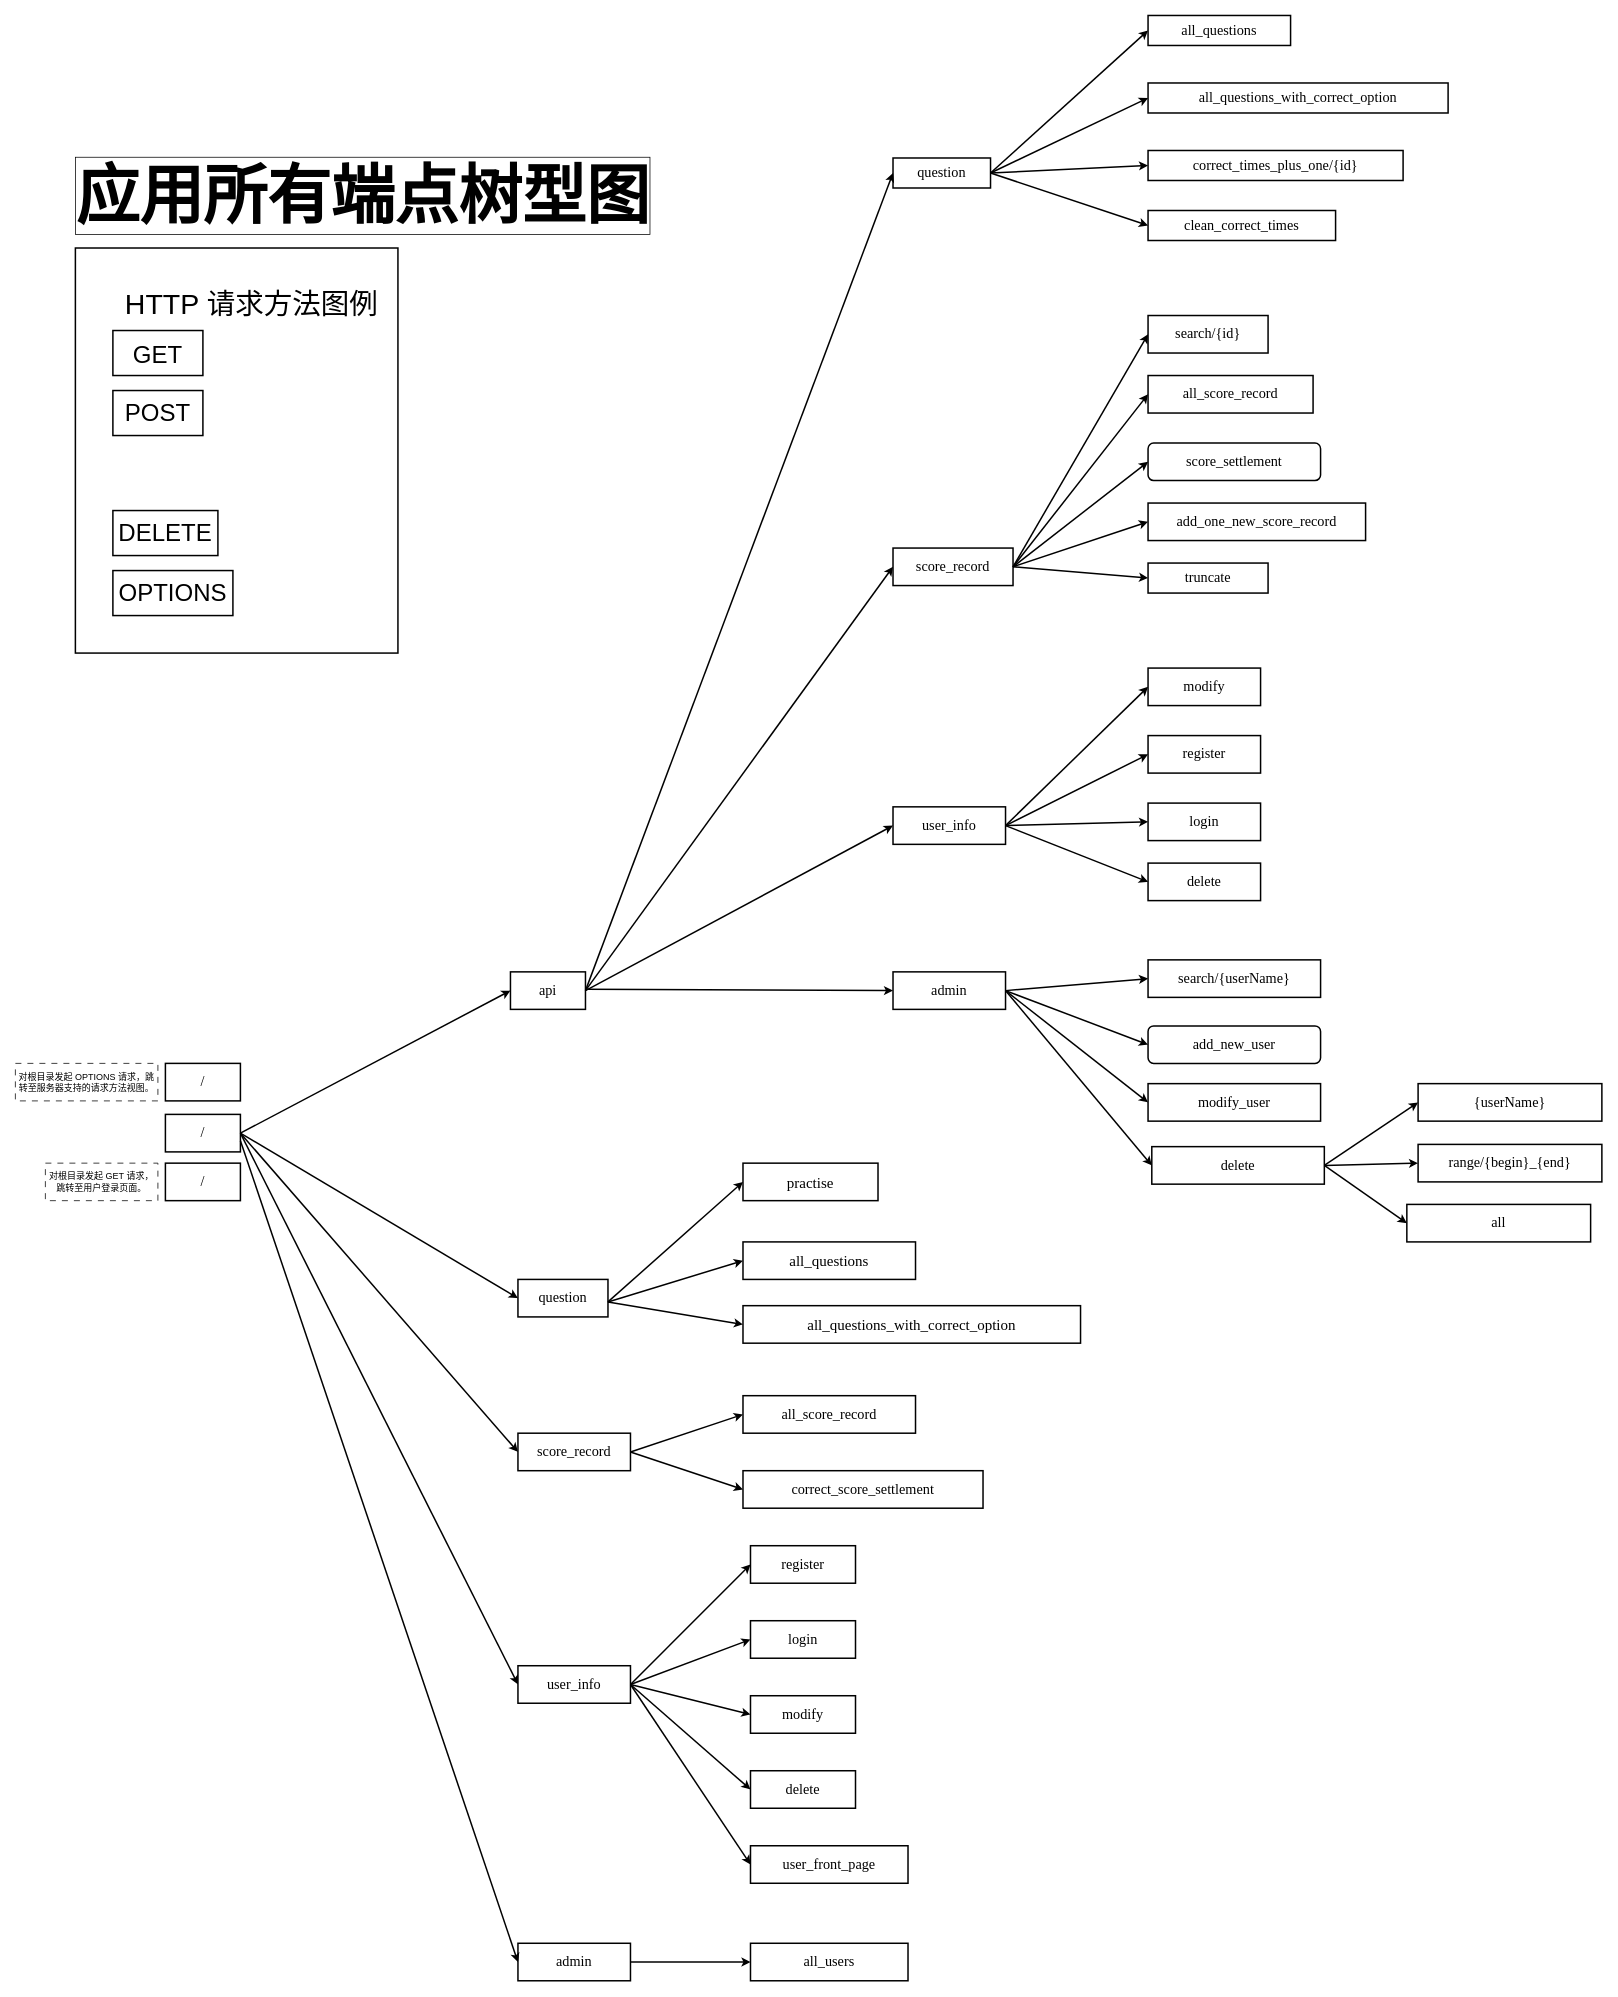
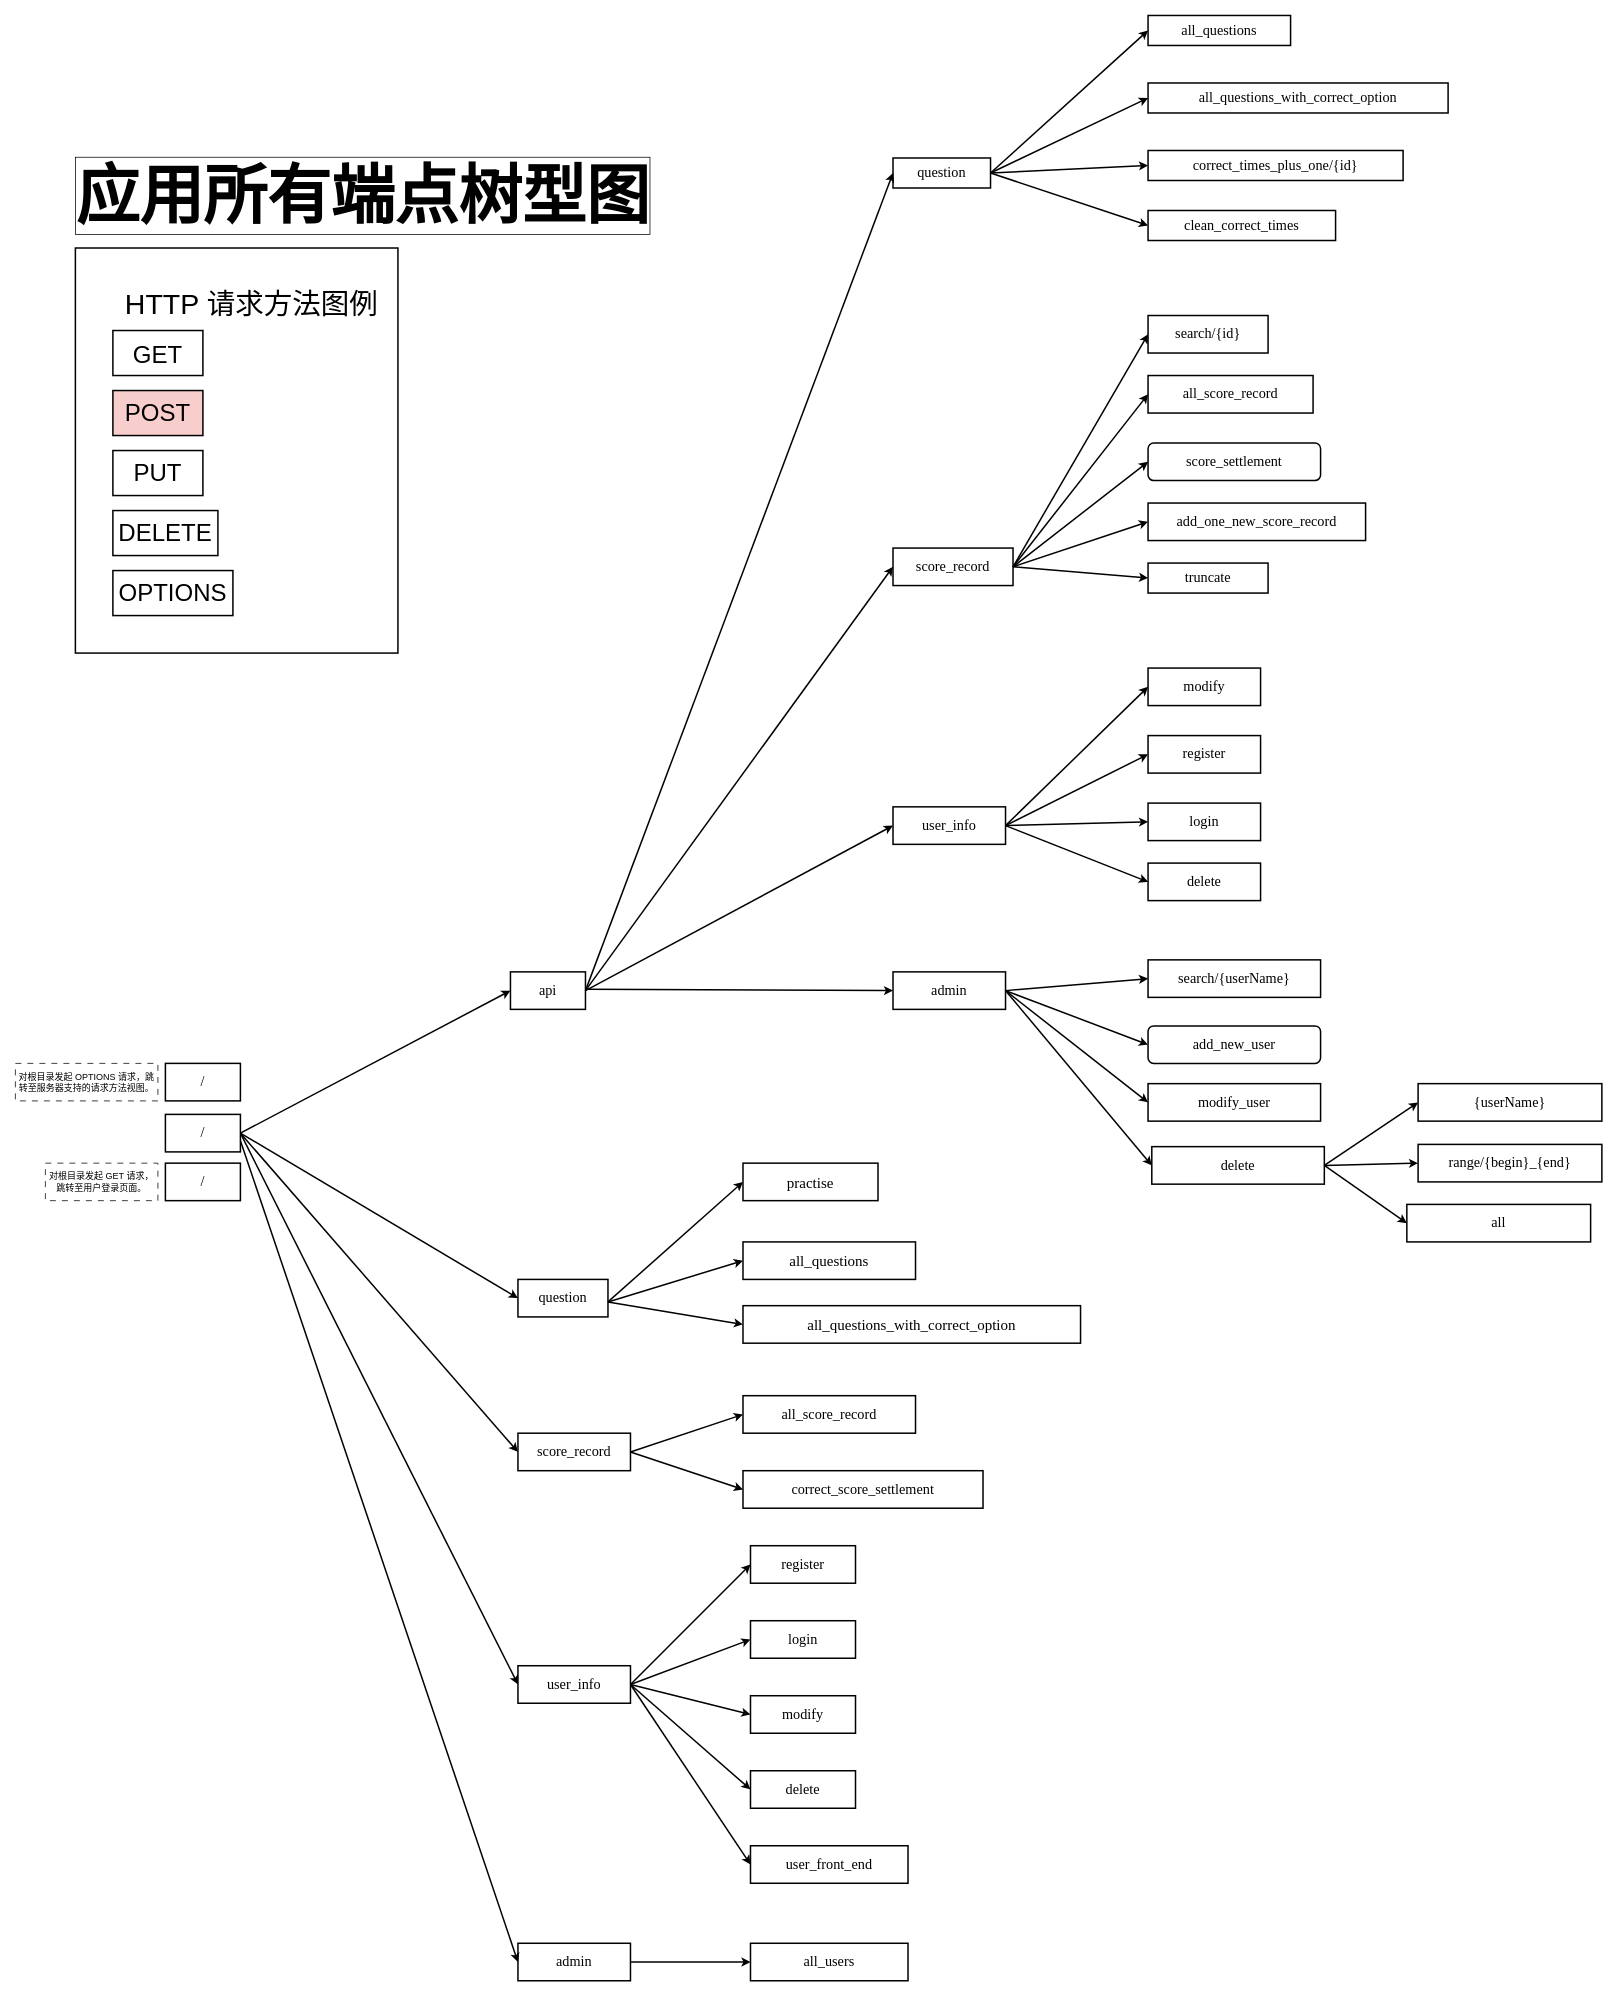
node "POST": fillcolor #ffffff -> #f8cecc
node "PUT": added
node "user_front_page": label "user_front_page" -> "user_front_end"
